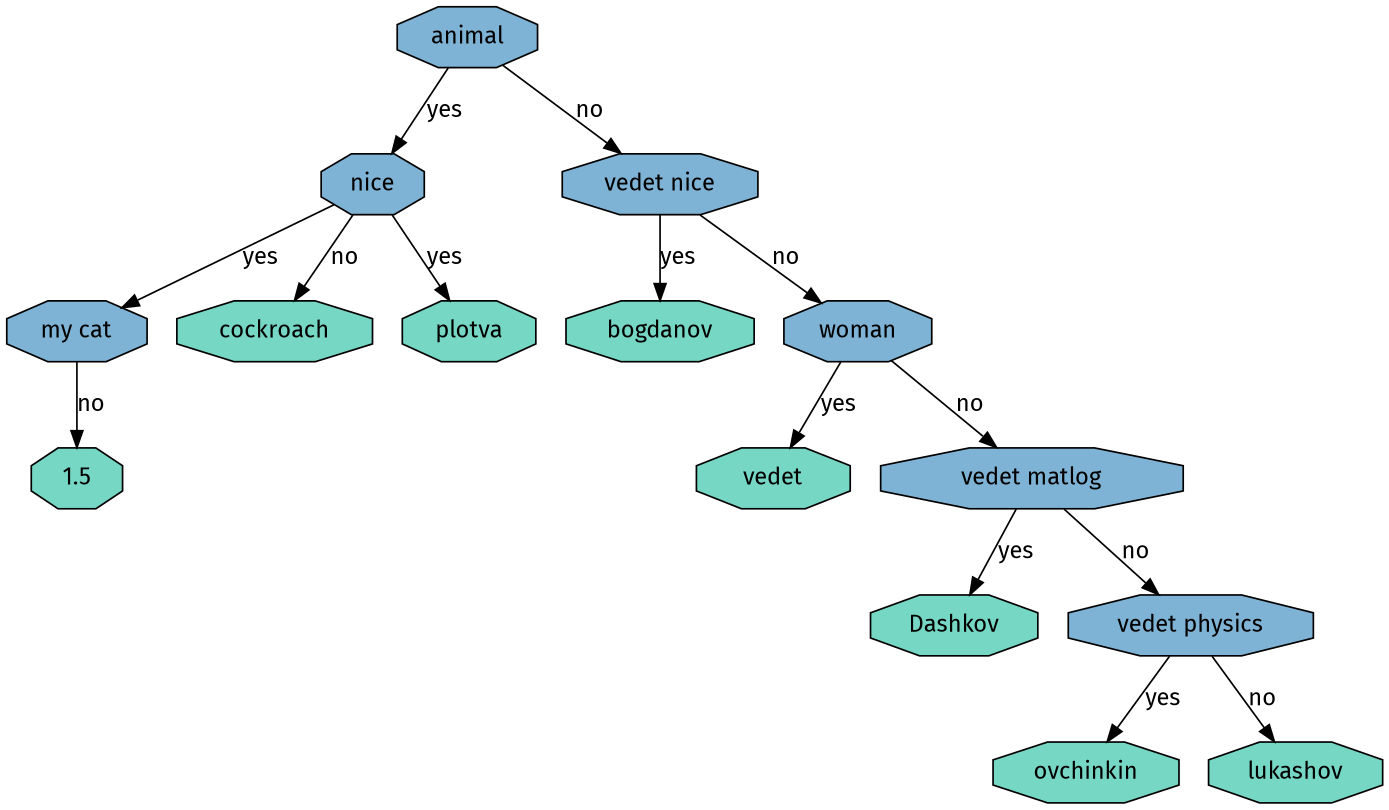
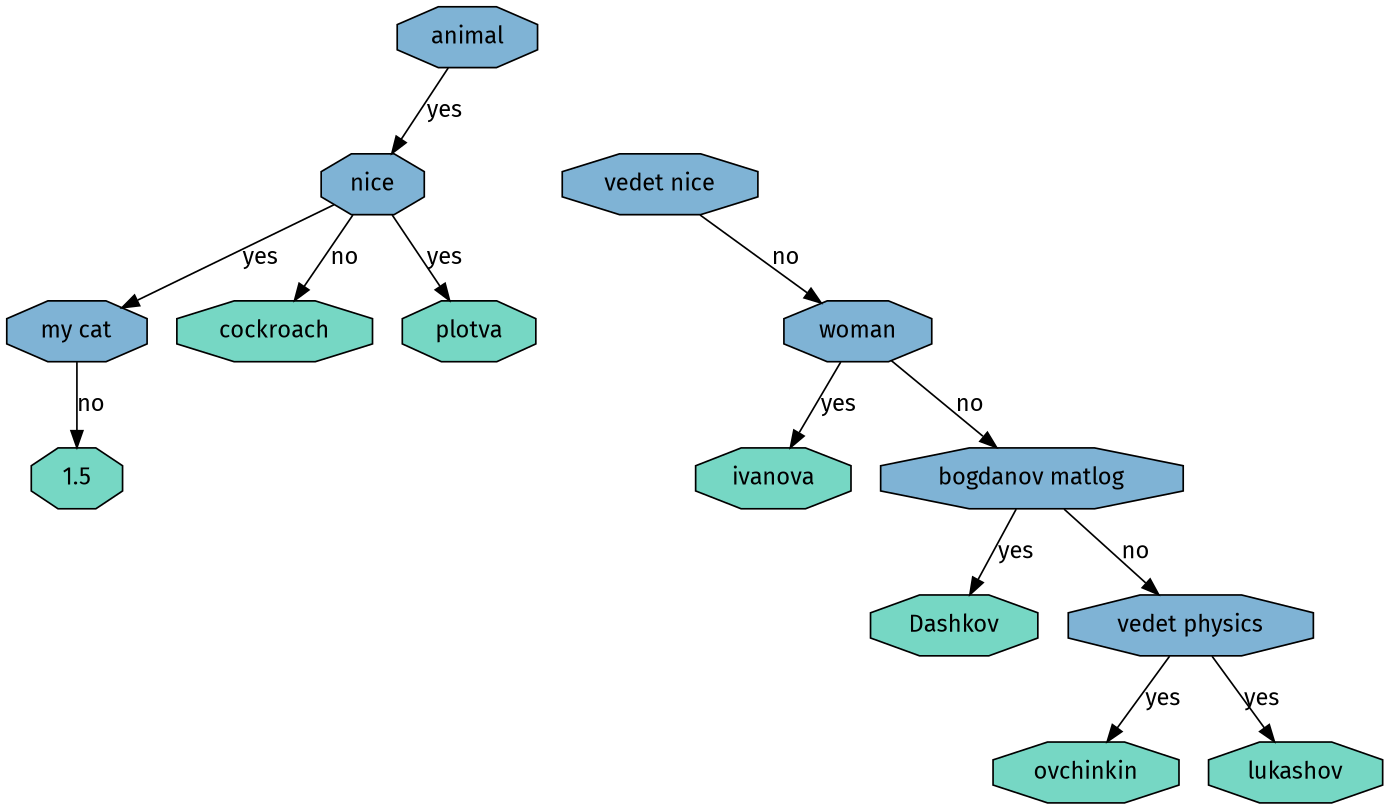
edge "animal" -> "vedet nice": removed, label "no"
node "bogdanov": removed
node "vedet": label "vedet" -> "ivanova"
node "vedet matlog": label "vedet matlog" -> "bogdanov matlog"
edge "vedet physics" -> "lukashov": label "no" -> "yes"
